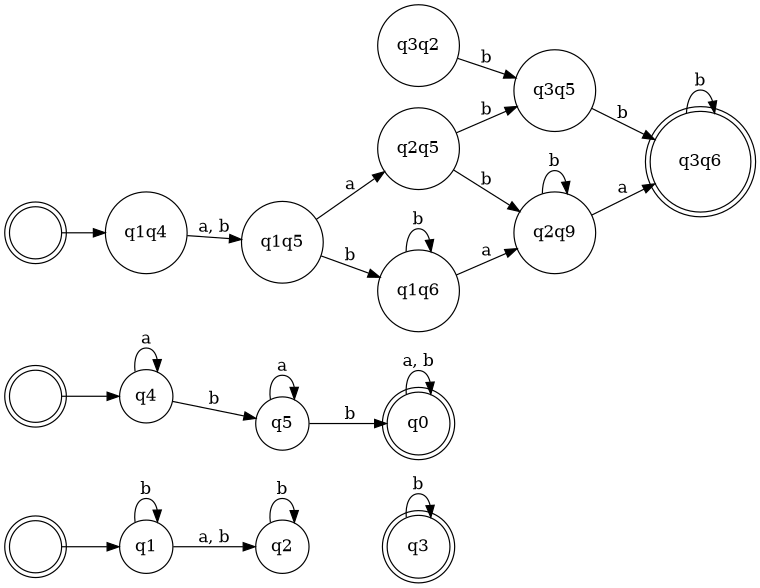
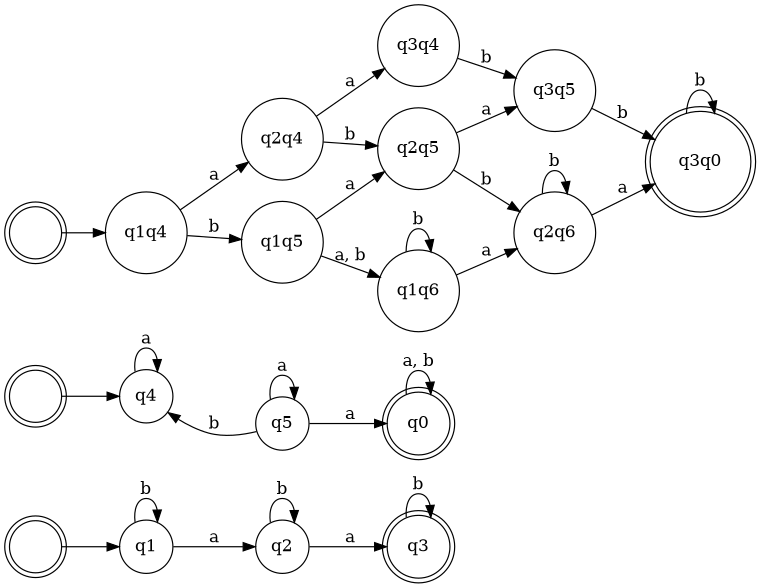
node "q3q2": label "q3q2" -> "q3q4"
edge "q2q5" -> "q3q5": label "b" -> "a"
node "q2q4": added
node "q3q6": label "q3q6" -> "q3q0"
edge "q1q4" -> "q1q5": label "a, b" -> "b"
node "q2q9": label "q2q9" -> "q2q6"
edge "q1q5" -> "q1q6": label "b" -> "a, b"
edge "q4" -> "q5": reversed
edge "q5" -> "q0": label "b" -> "a"
edge "q1" -> "q2": label "a, b" -> "a"
edge "q2" -> "q3": added, label "a"
